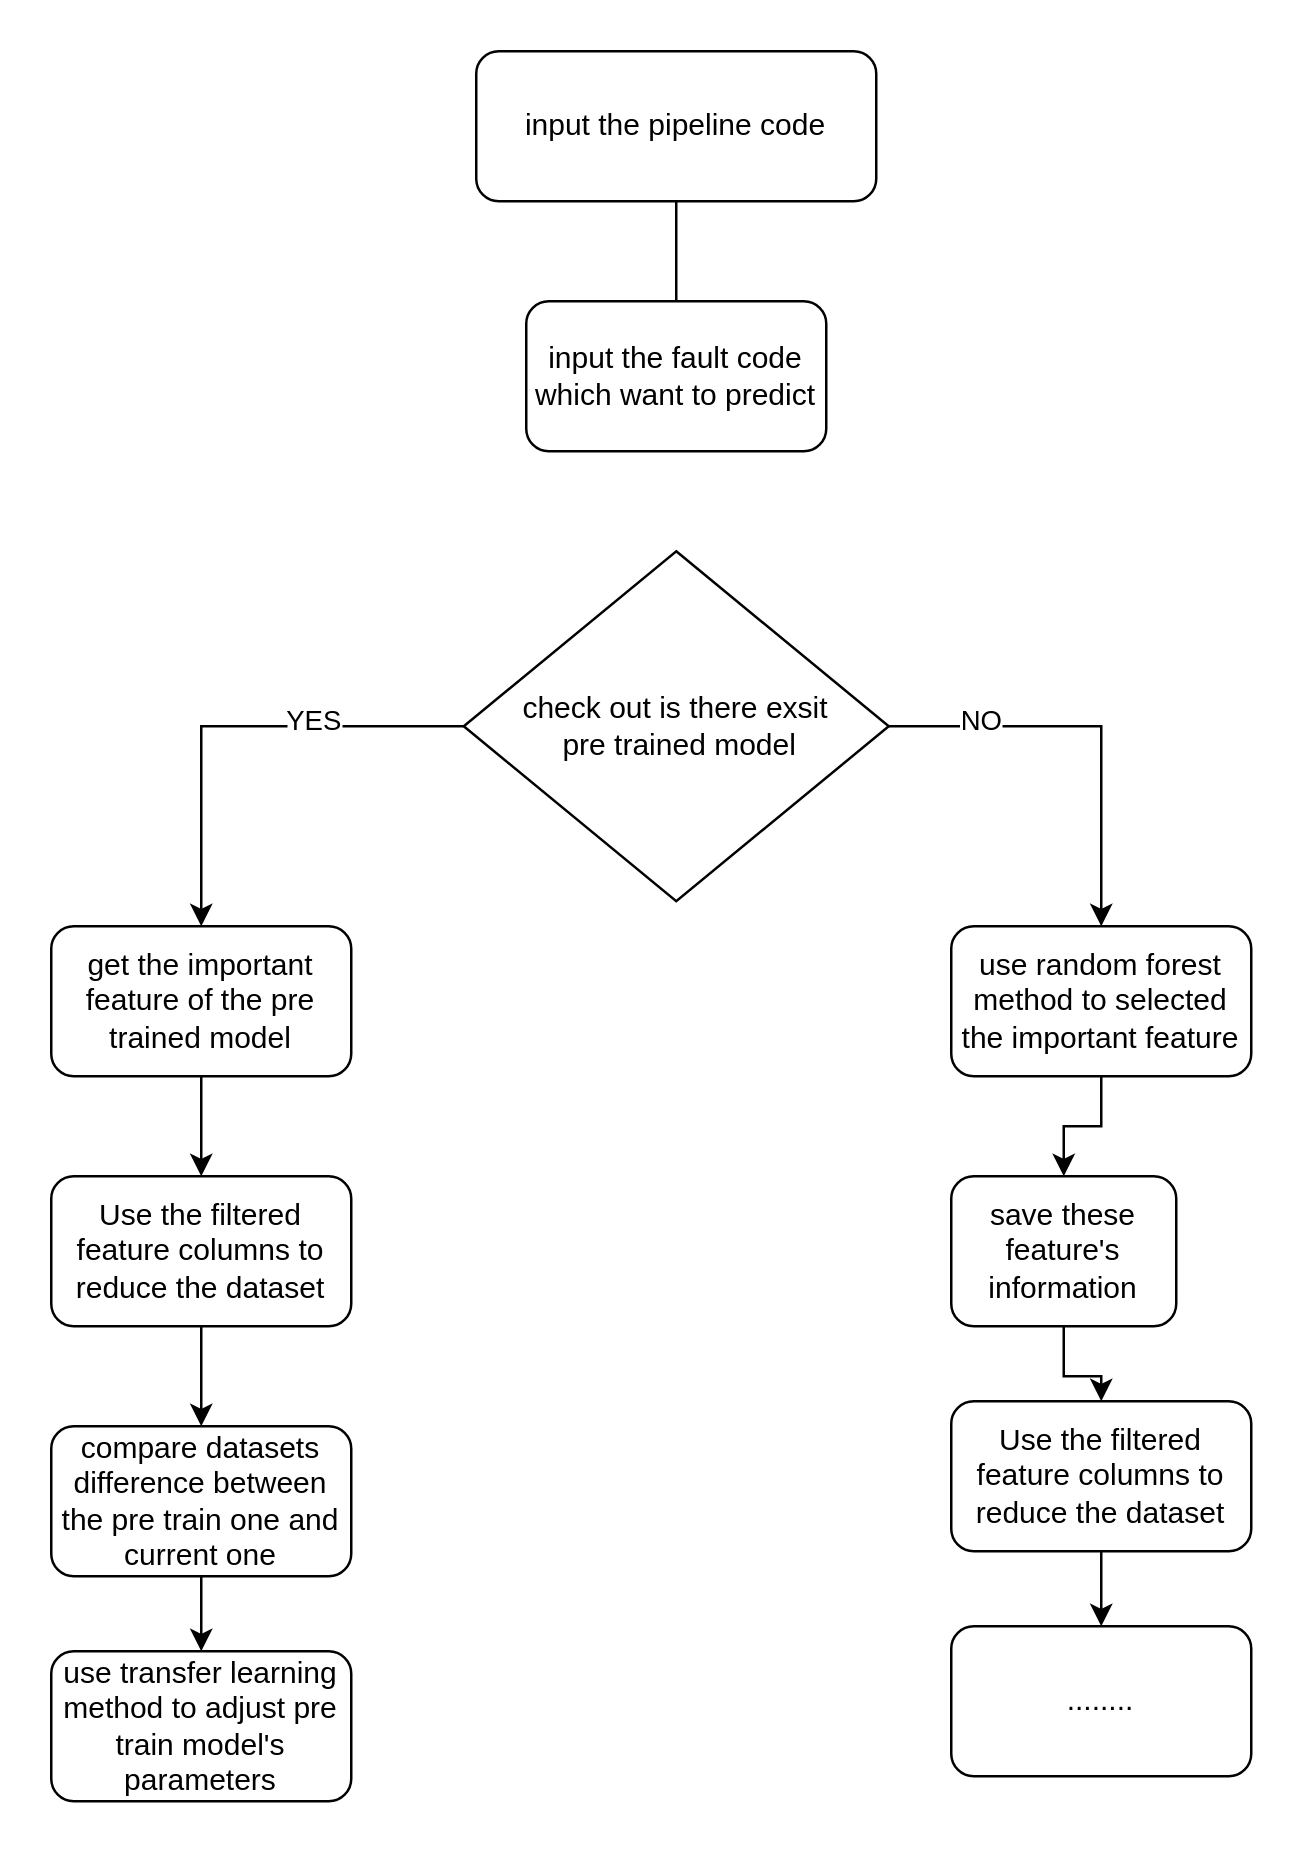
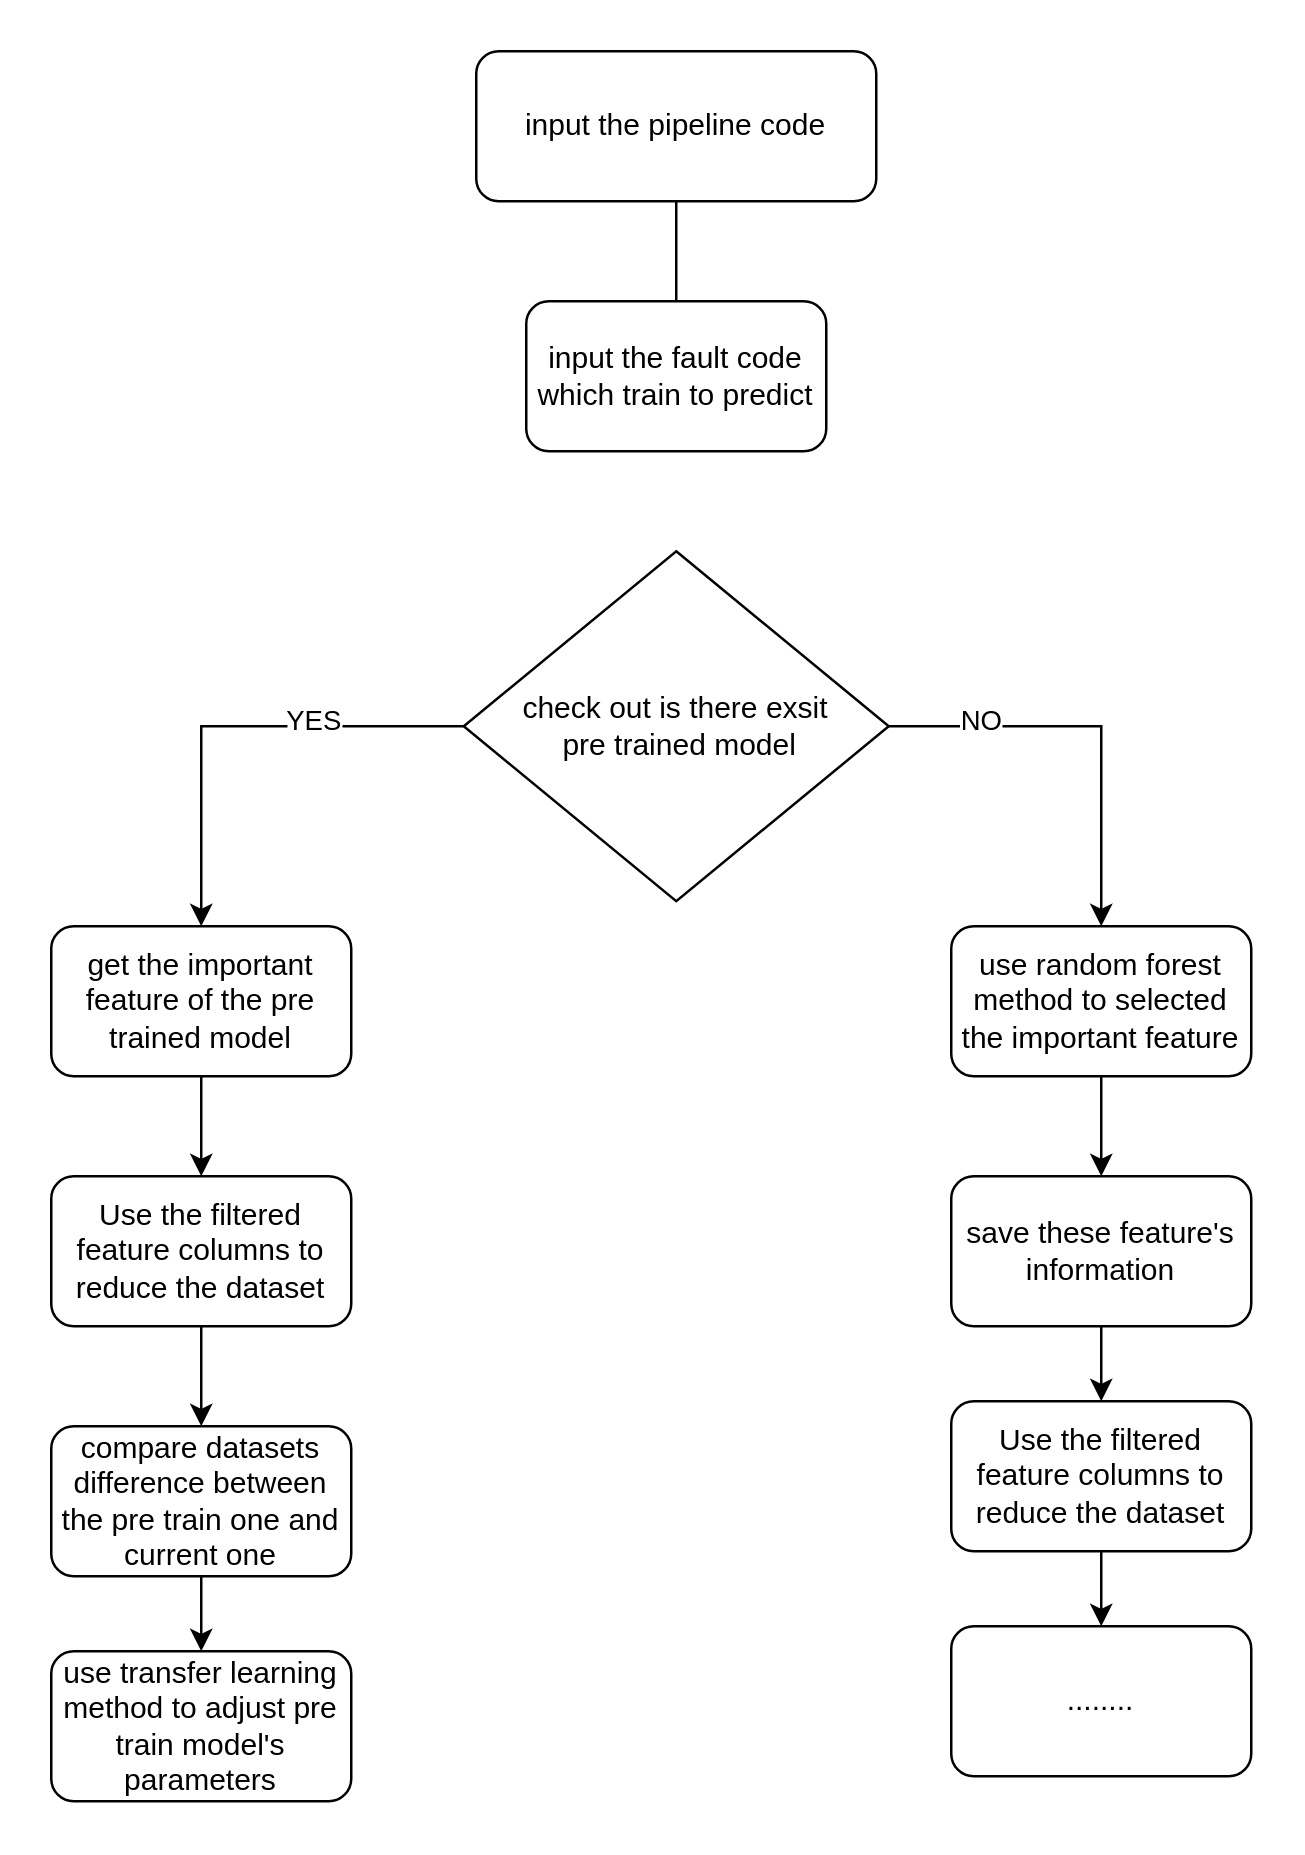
node "input the fault code which want to predict": label "input the fault code which want to predict" -> "input the fault code which train to predict"
node "save these feature's information": size 225x150 -> 300x150
